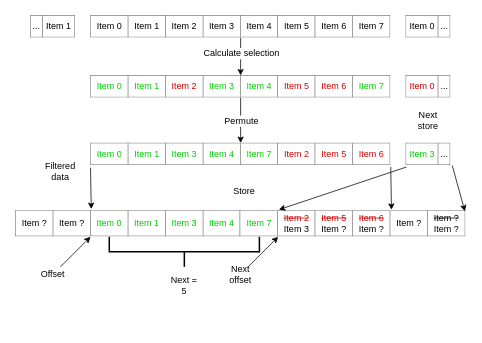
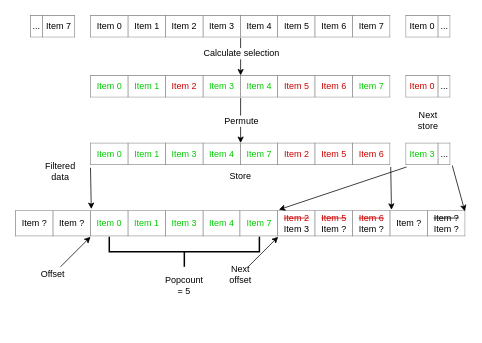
node "... Item 1": label "... Item 1" -> "... Item 7"
node "Store": moved (244, 192) -> (240, 177)
node "Next = 5": label "Next = 5" -> "Popcount = 5"
